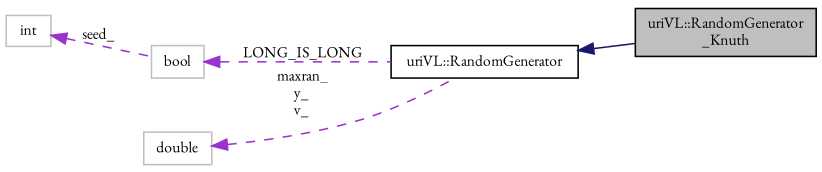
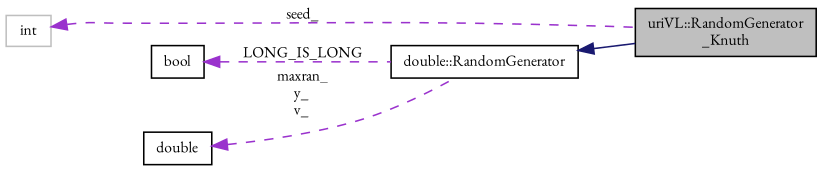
edge "bool" -> "int": now "uriVL::RandomGenerator _Knuth" -> "int"
node "bool": color grey75 -> black
node "uriVL::RandomGenerator": label "uriVL::RandomGenerator" -> "double::RandomGenerator"
node "double": color grey75 -> black
